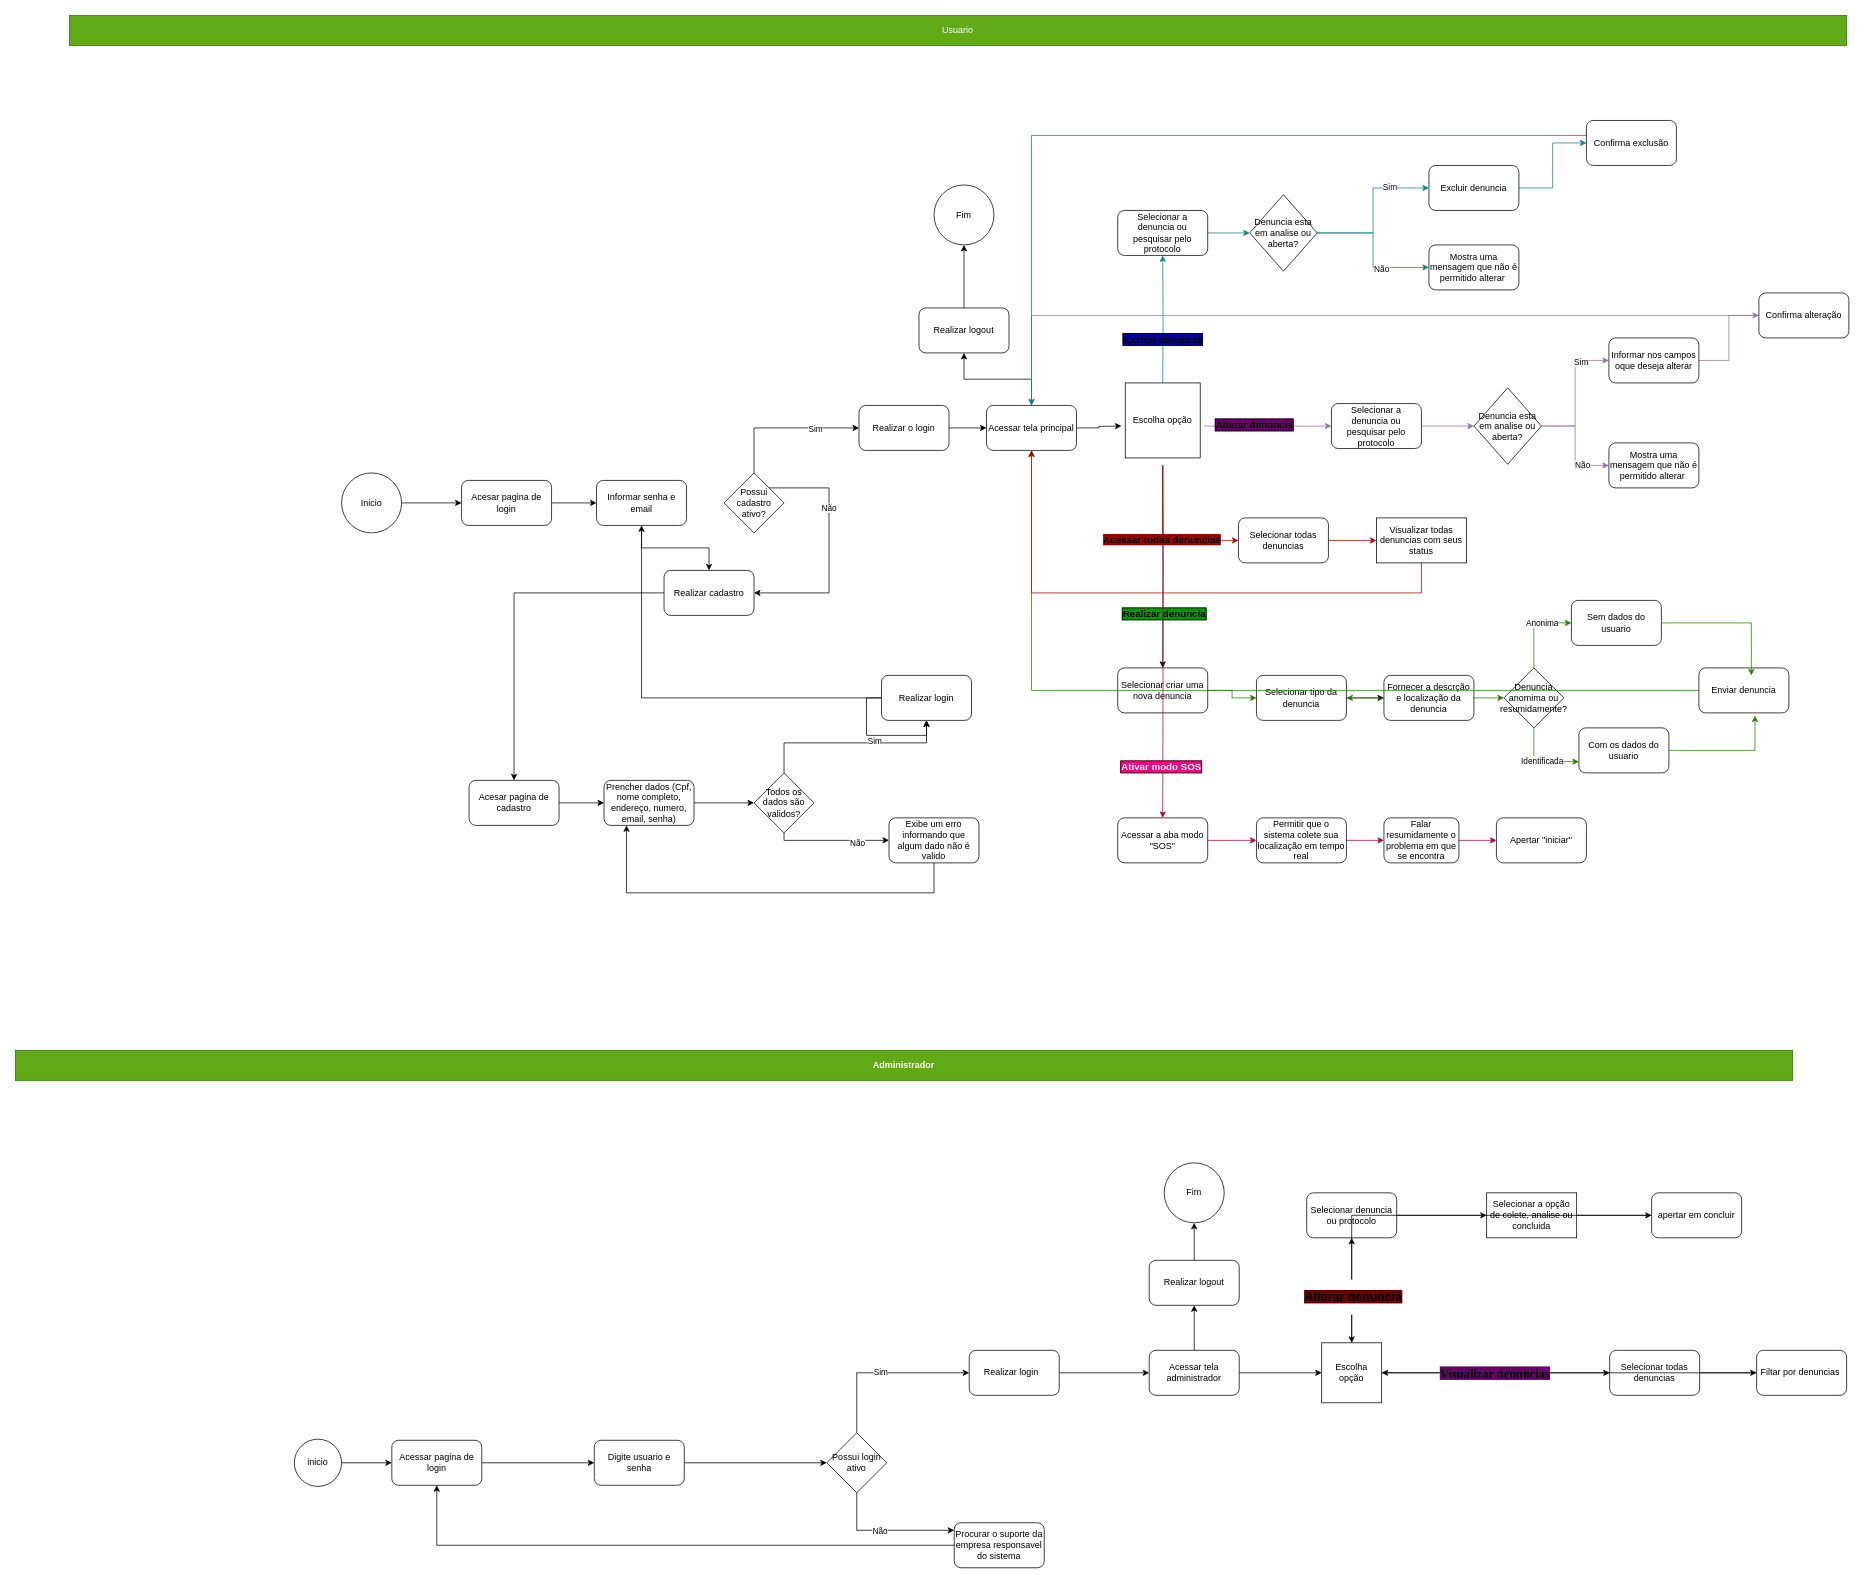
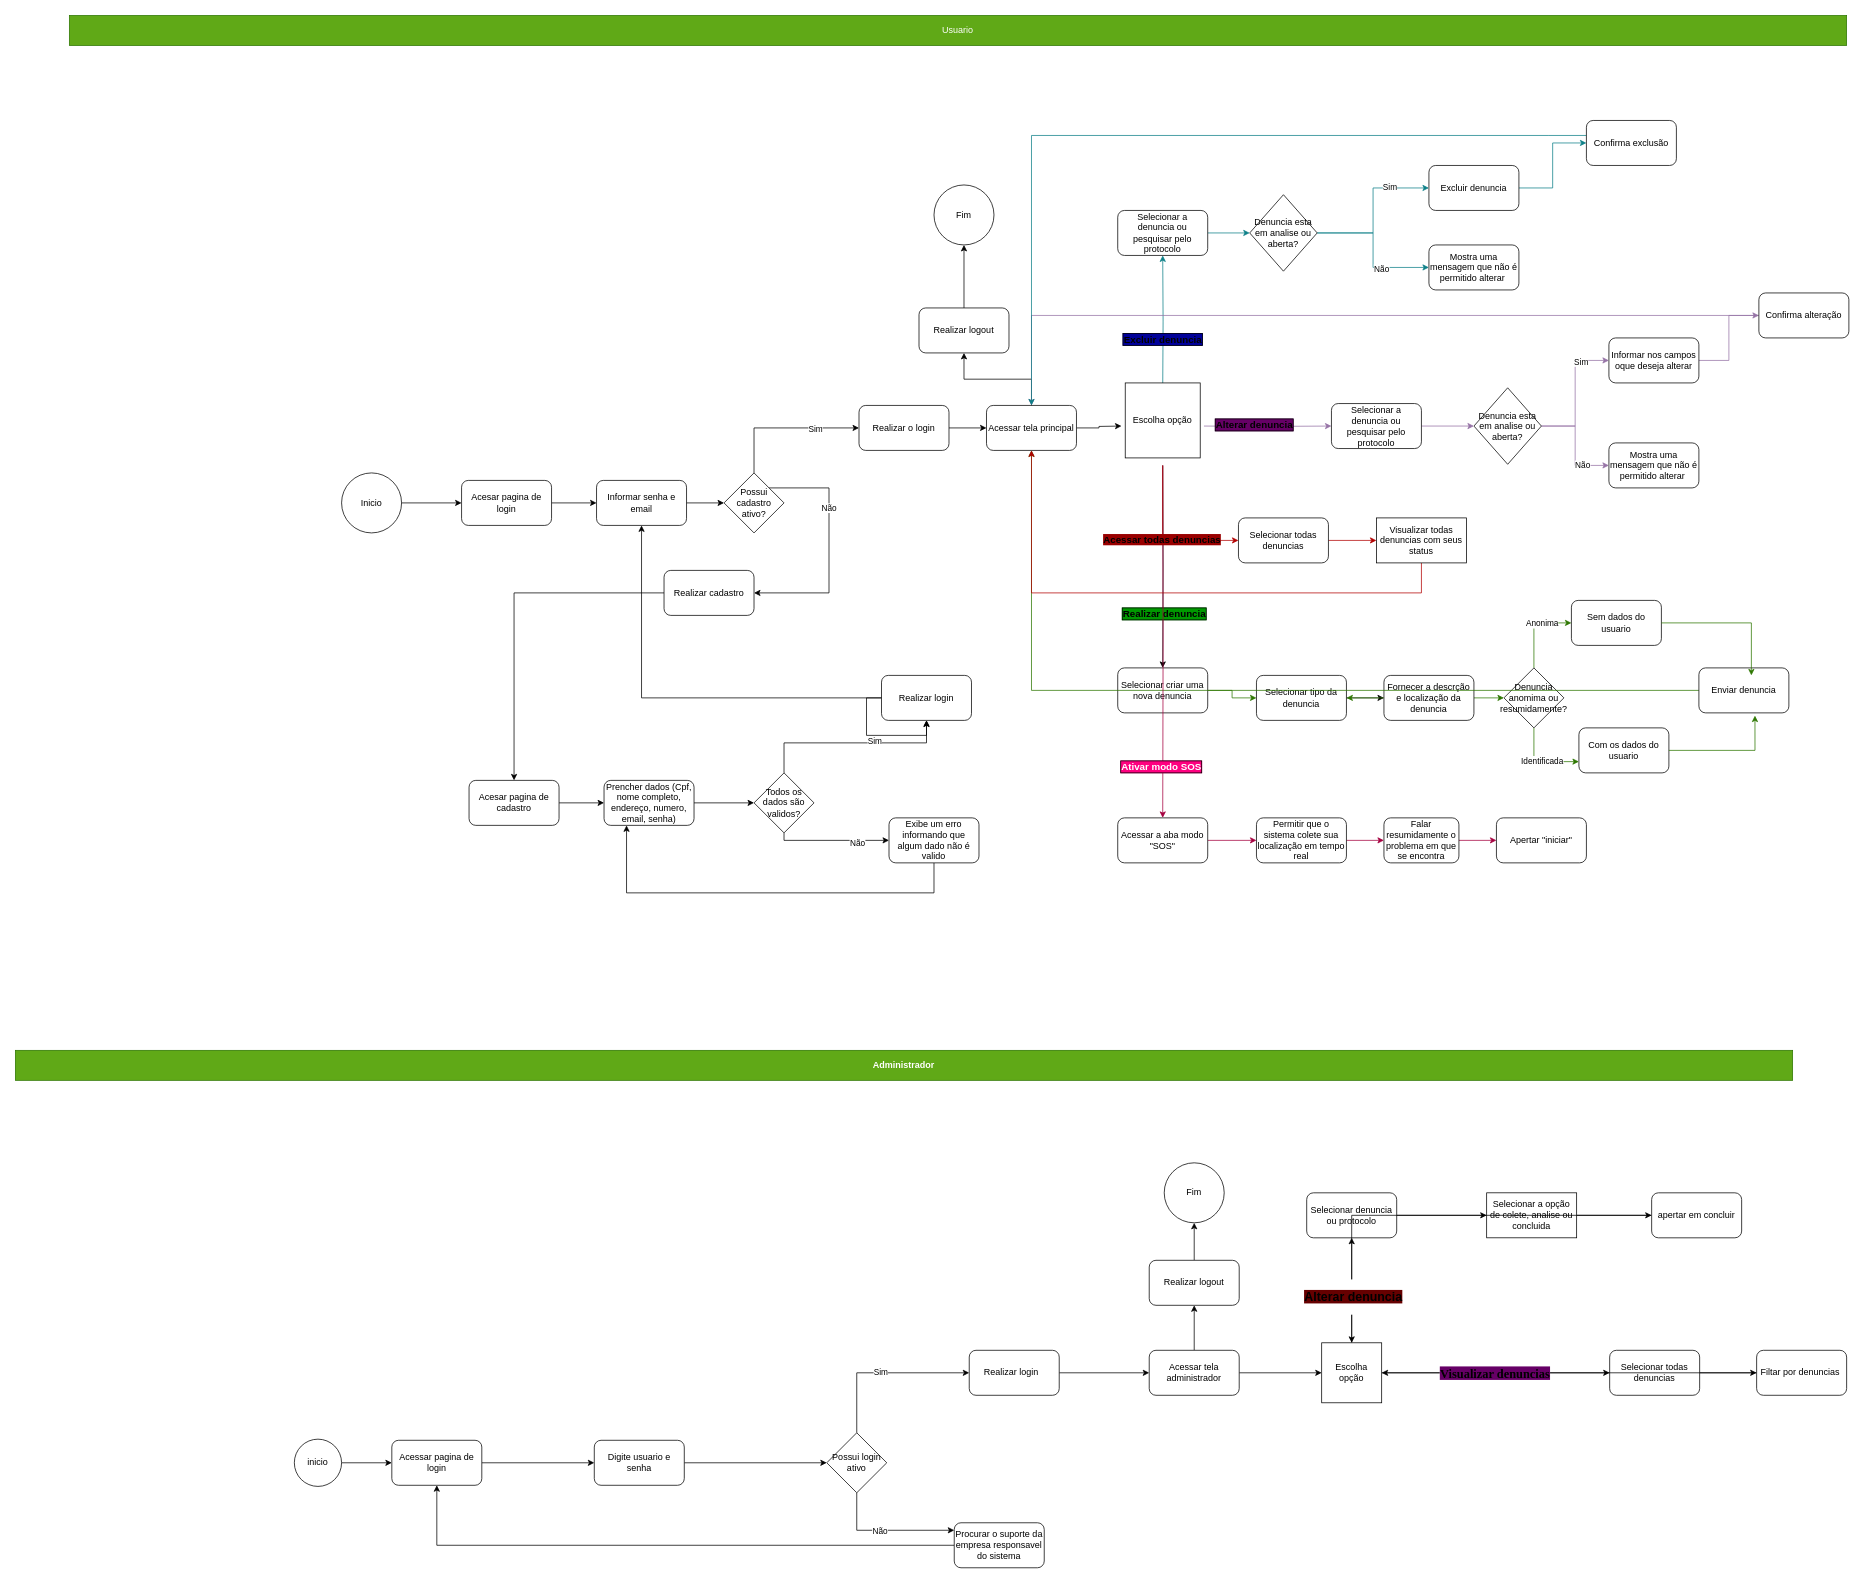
edge "Informar senha e email" -> "Realizar cadastro": now "Informar senha e email" -> "Possui cadastro ativo?"
